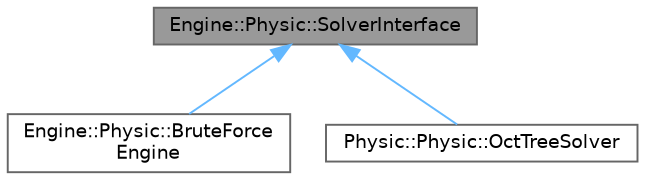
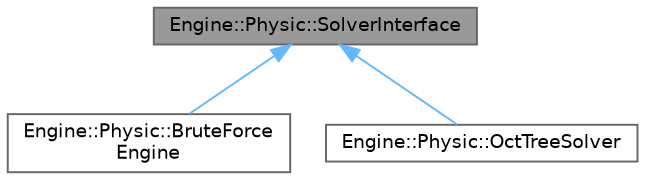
node "Physic::Physic::OctTreeSolver": label "Physic::Physic::OctTreeSolver" -> "Engine::Physic::OctTreeSolver"
